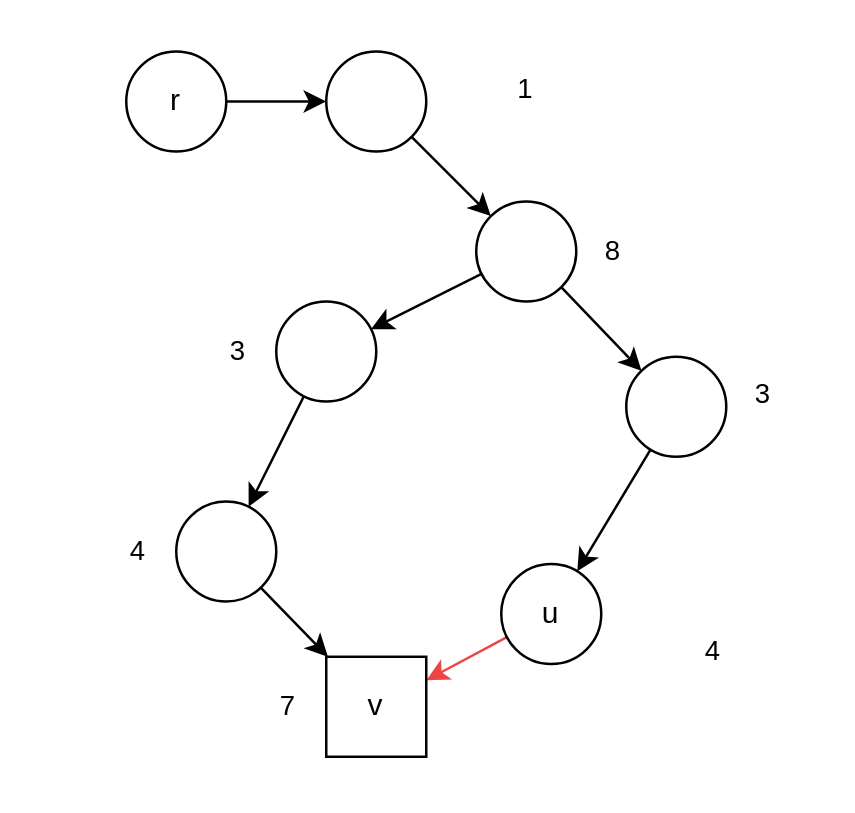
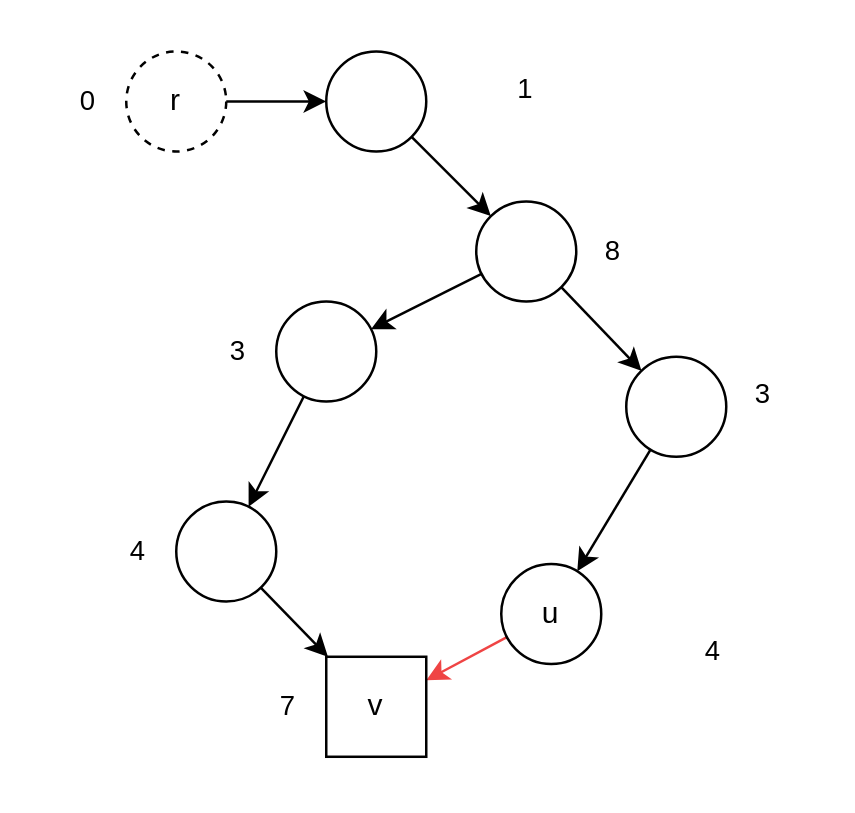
node "0": added
node "r": style solid -> dashed
